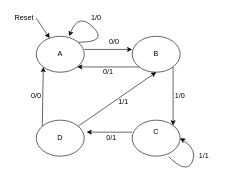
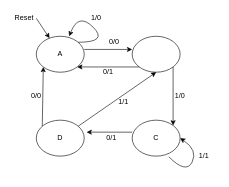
node "B": removed
node "C": moved (156, 132) -> (156, 138)
